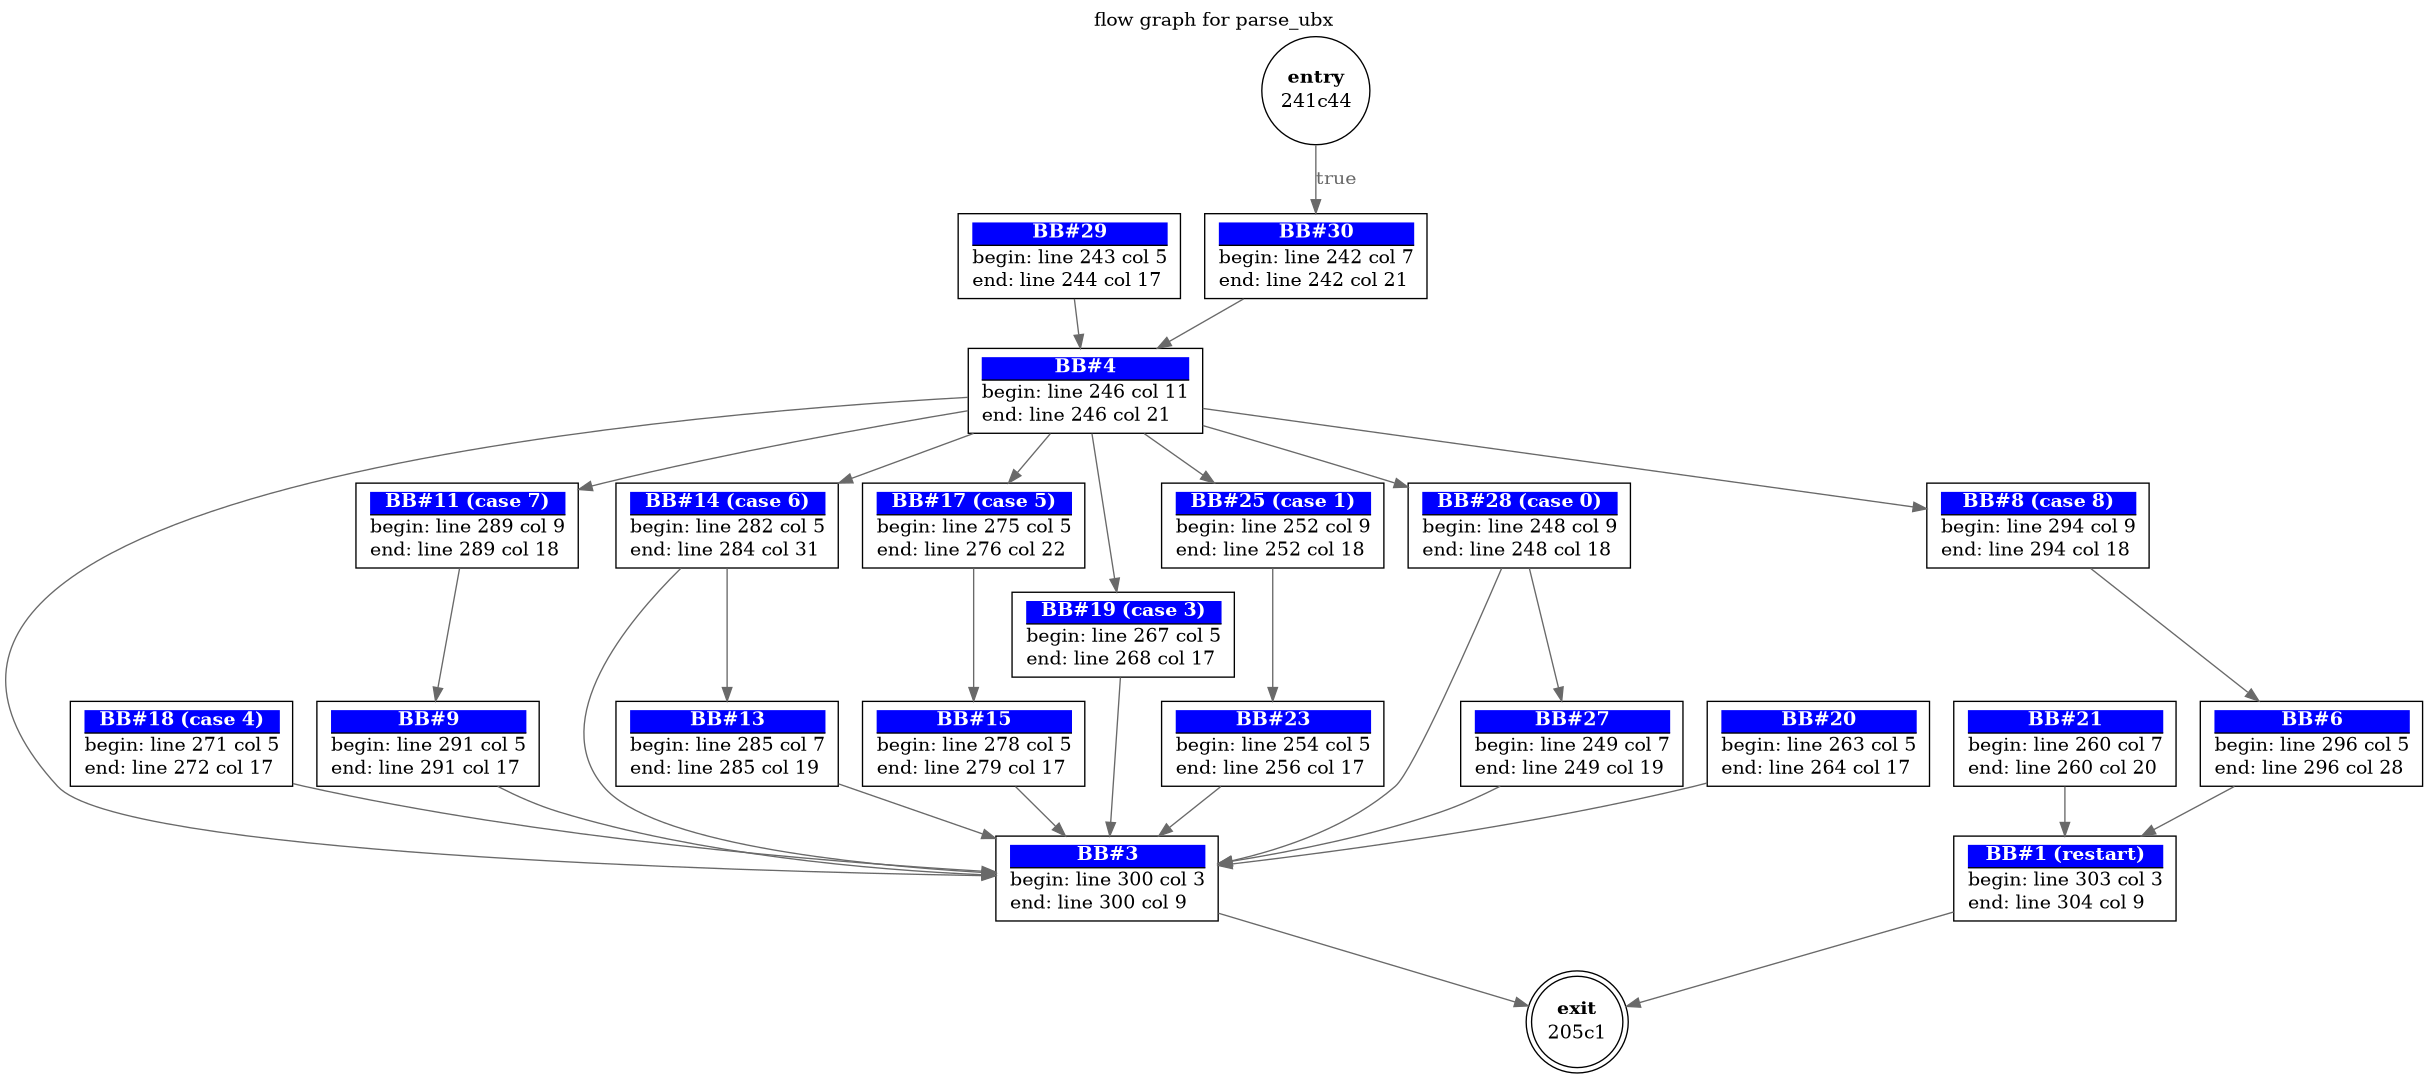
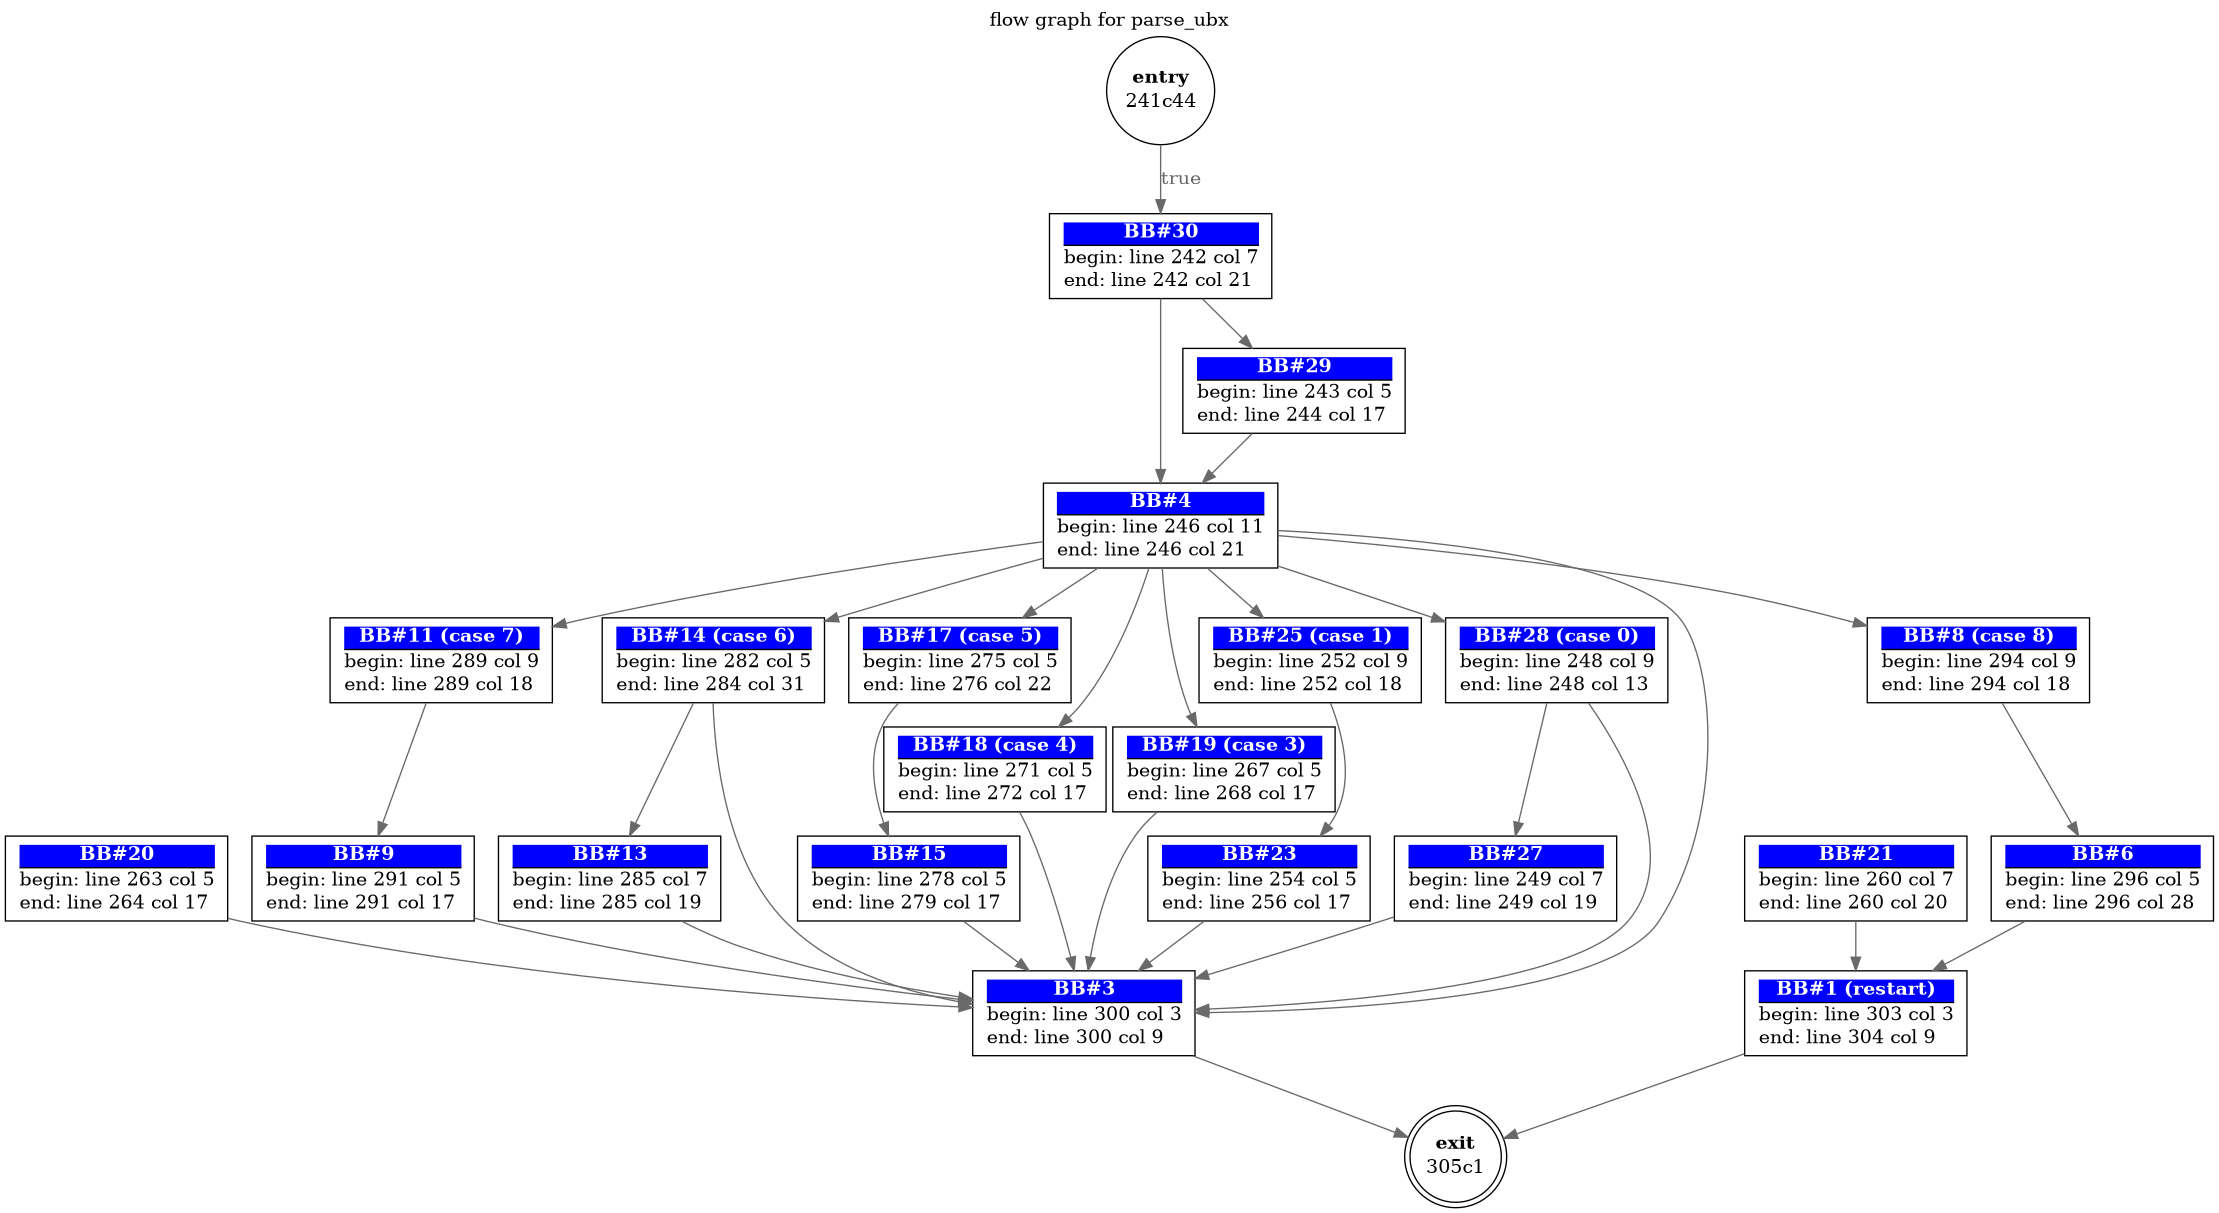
edge "BB#30" -> "BB#29": added
node "BB#28 (case 0)": text "end: line 248 col 18" -> "end: line 248 col 13"
edge "BB#4" -> "BB#18 (case 4)": added
node "exit": text "205c1" -> "305c1"
